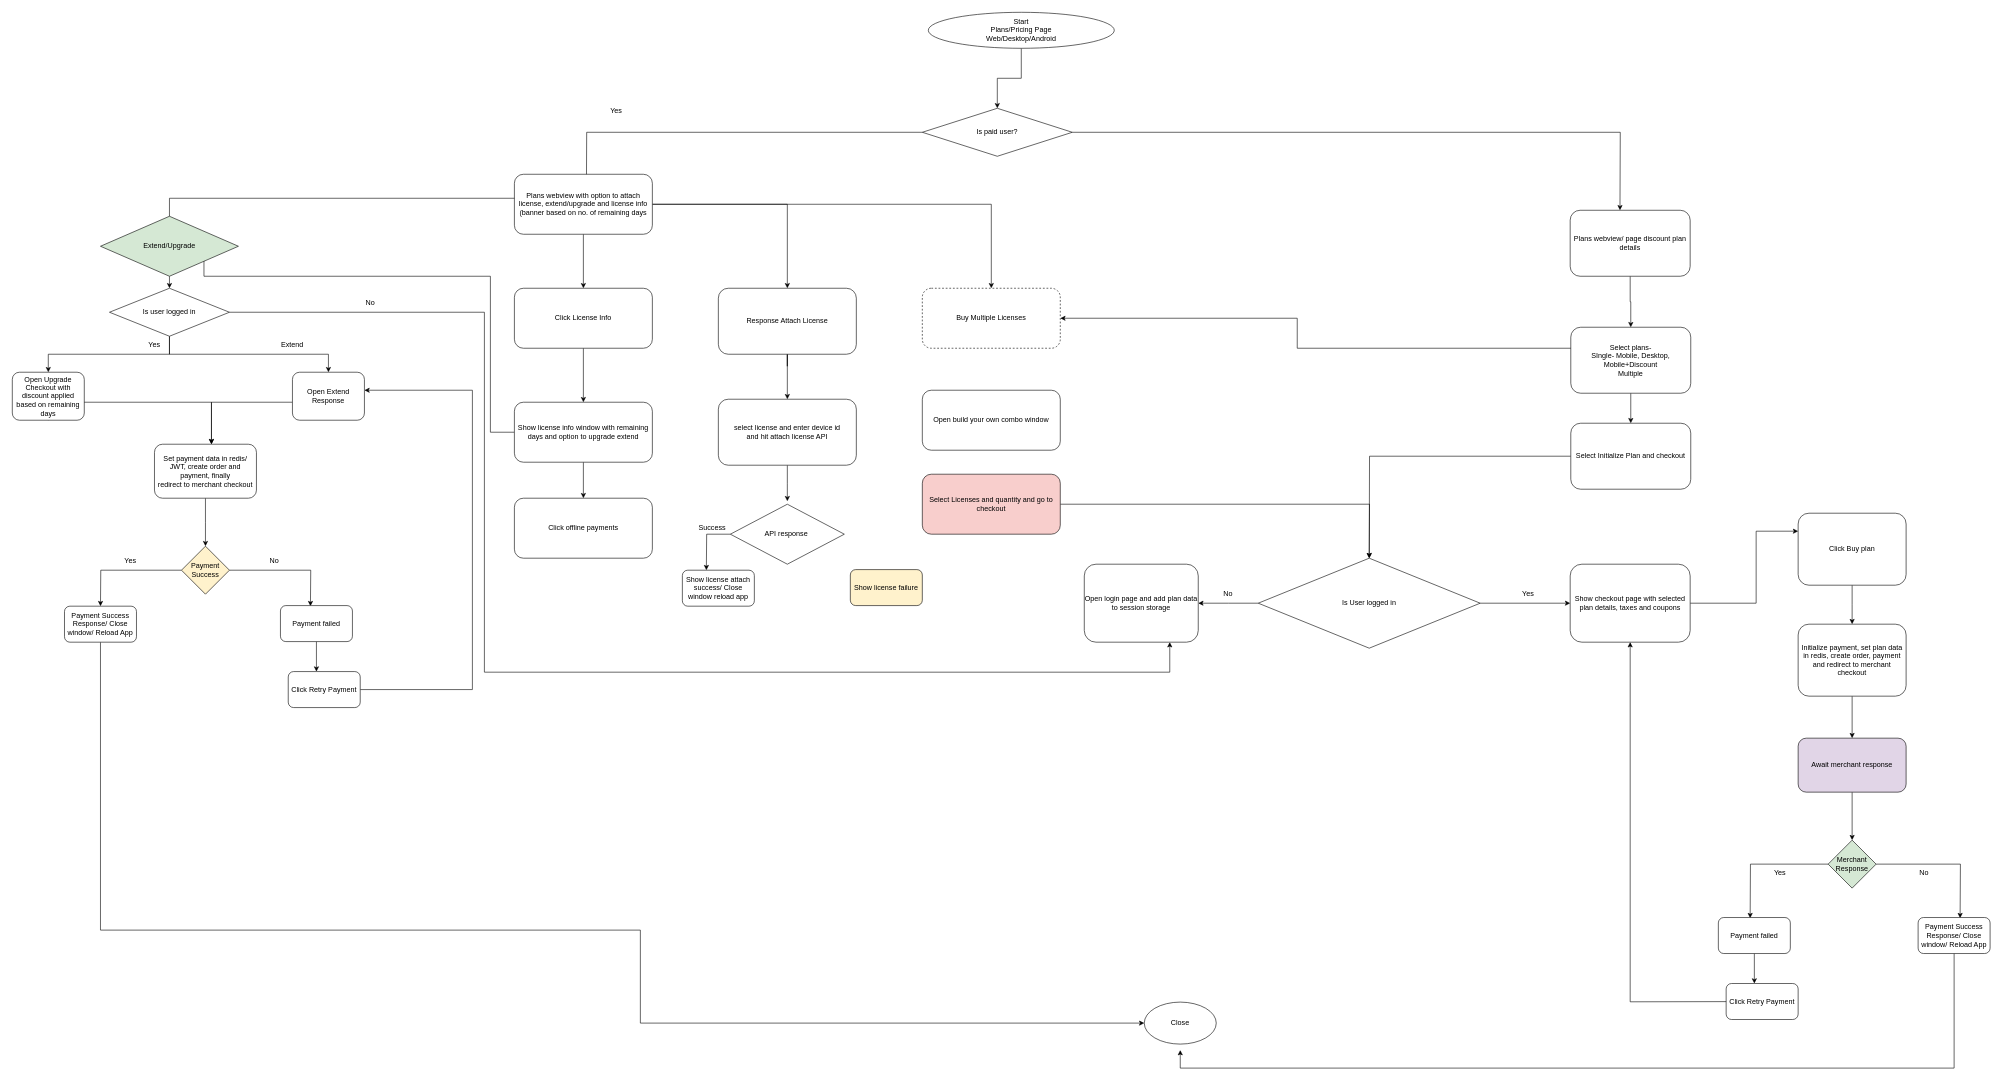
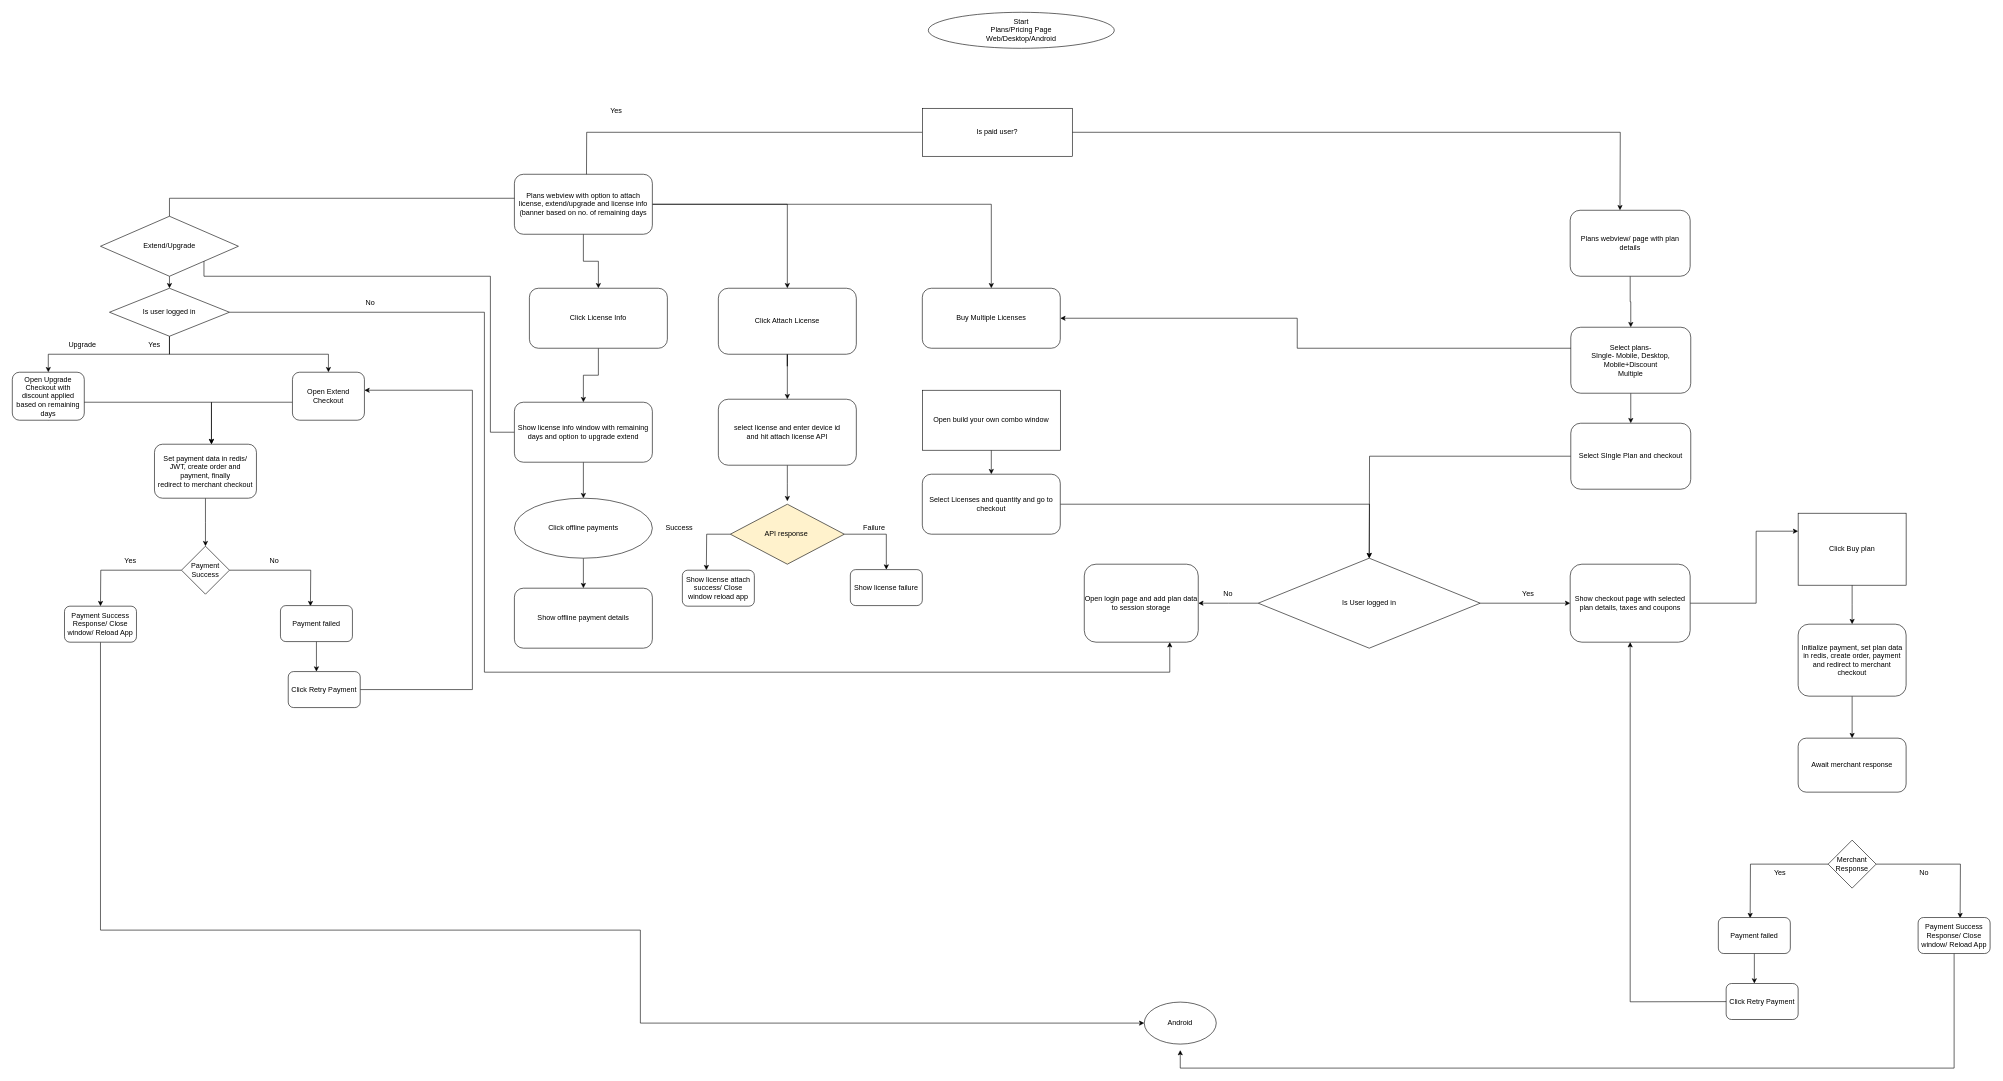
edge "Start Plans/Pricing Page Web/Desktop/Android" -> "Is paid user?": removed
node "Is paid user?": shape diamond -> rectangle
node "Plans webview/ page discount plan details": label "Plans webview/ page discount plan details" -> "Plans webview/ page with plan details"
node "Extend/Upgrade": fillcolor #d5e8d4 -> #ffffff
node "Click License Info": moved (584, 318) -> (599, 318)
node "Buy Multiple Licenses": style dashed -> solid
node "Response Attach License": label "Response Attach License" -> "Click Attach License"
node "Upgrade": added
node "Extend": removed
node "Open Extend Response": label "Open Extend Response" -> "Open Extend Checkout"
node "Open build your own combo window": shape rounded rectangle -> rectangle
node "Select Initialize Plan and checkout": label "Select Initialize Plan and checkout" -> "Select SIngle Plan and checkout"
edge "Open build your own combo window" -> "Select Licenses and quantity and go to checkout": added
node "Select Licenses and quantity and go to checkout": fillcolor #f8cecc -> #ffffff
node "Click offline payments": shape rounded rectangle -> ellipse
node "Success": moved (713, 528) -> (680, 528)
node "Failure": added
node "API response": fillcolor #ffffff -> #fff2cc
node "Click Buy plan": shape rounded rectangle -> rectangle
edge "API response" -> "Show license failure": added
node "Payment Success": fillcolor #fff2cc -> #ffffff
edge "Click offline payments" -> "Show offline payment details": added
node "Show license failure": fillcolor #fff2cc -> #ffffff
node "Show offline payment details": added
node "Await merchant response": fillcolor #e1d5e7 -> #ffffff
edge "Await merchant response" -> "Merchant Response": removed
node "Merchant Response": fillcolor #d5e8d4 -> #ffffff
node "Close": label "Close" -> "Android"
